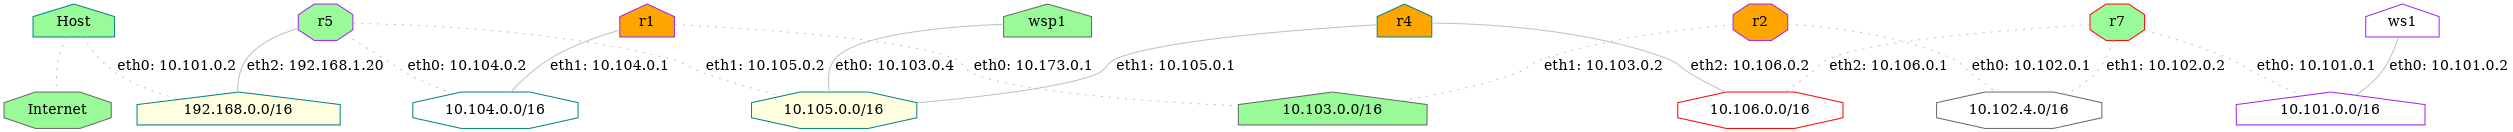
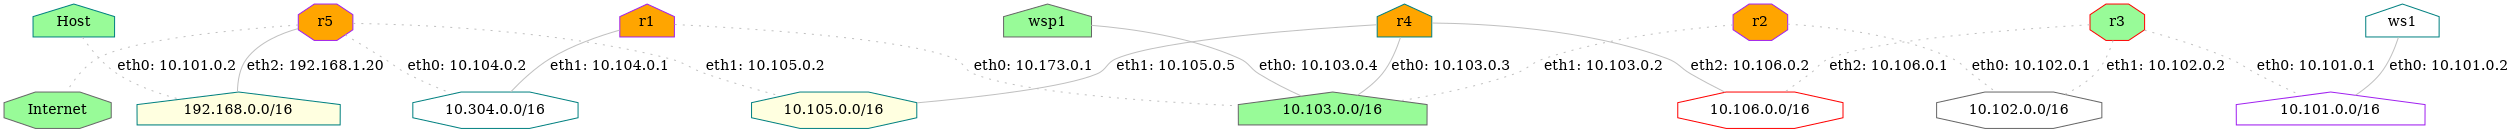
node "r5": fillcolor palegreen -> orange
node "r7": label "r7" -> "r3"
node "ws1": color purple -> teal
edge "wsp1" -- "10.105.0.0/16": now "wsp1" -- "10.103.0.0/16"
edge "Host" -- "Internet": now "r5" -- "Internet"
edge "r4" -- "10.105.0.0/16": label "eth1: 10.105.0.1" -> "eth1: 10.105.0.5"
edge "r4" -- "10.103.0.0/16": added, label "eth0: 10.103.0.3"
node "10.104.0.0/16": label "10.104.0.0/16" -> "10.304.0.0/16"
node "10.102.4.0/16": label "10.102.4.0/16" -> "10.102.0.0/16"
